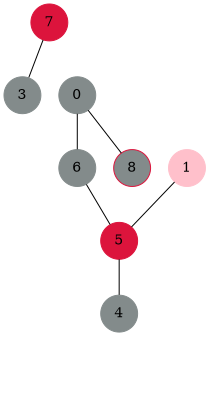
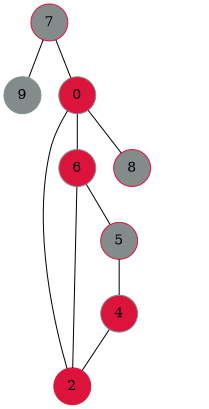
node "7": fillcolor crimson -> azure4
edge "7" -- "0": added
node "3": label "3" -> "9"
node "0": fillcolor azure4 -> crimson
node "6": fillcolor azure4 -> crimson
node "1": removed
node "5": fillcolor crimson -> azure4
node "4": fillcolor azure4 -> crimson
node "2": added
